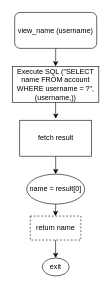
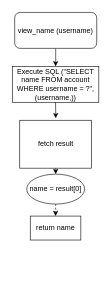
node "fetch result": size 72x36 -> 72x48
edge "name = result[0]" -> "return name": style solid -> dashed
node "return name": style dashed -> solid
edge "return name" -> "exit": removed
node "exit": removed
